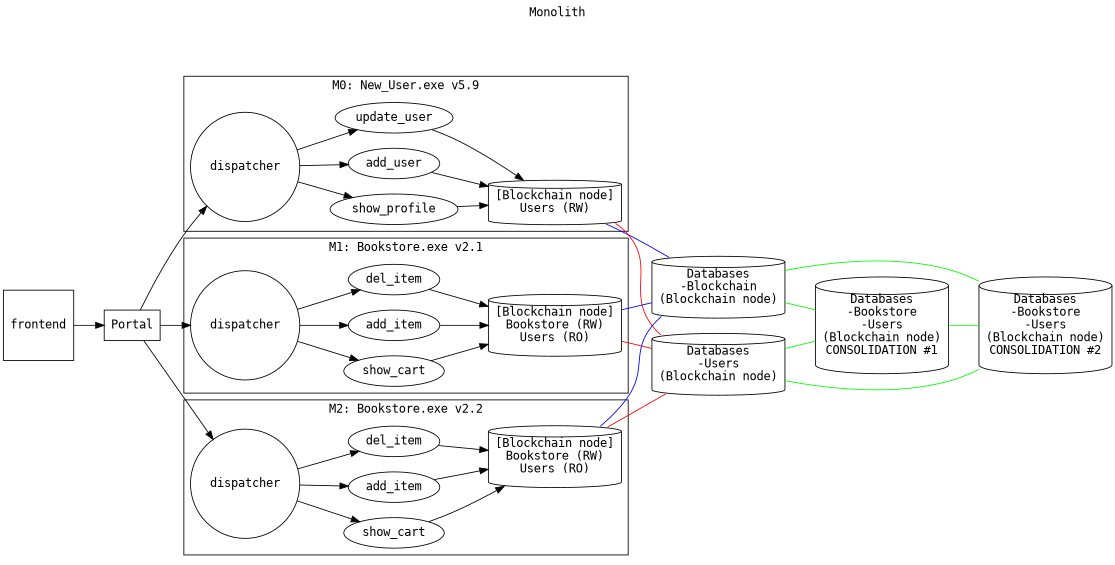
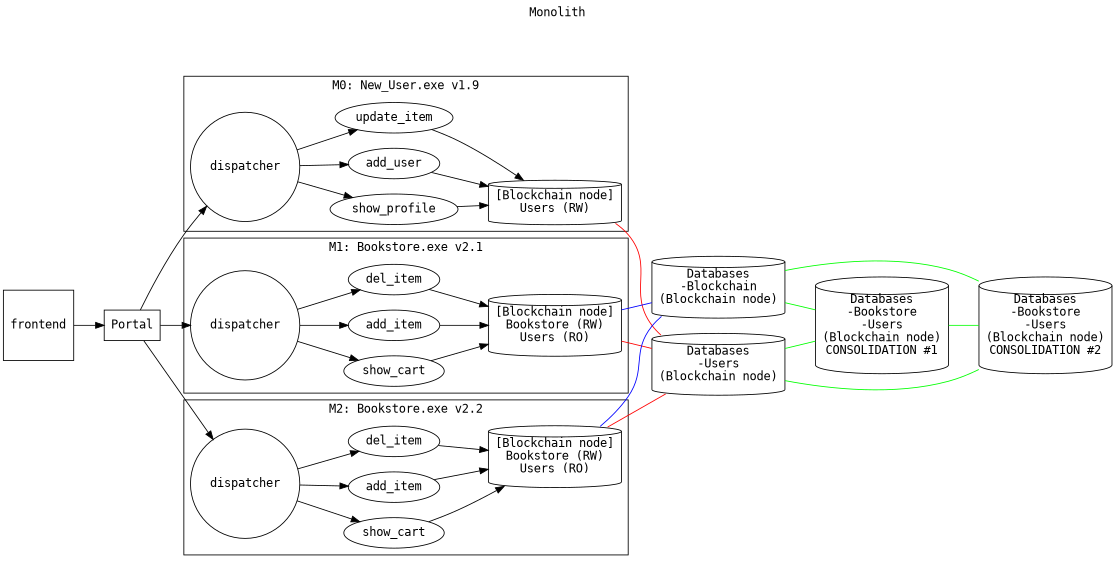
cluster "M0: New_User.exe v5.9": label "M0: New_User.exe v5.9" -> "M0: New_User.exe v1.9"
node "update_user": label "update_user" -> "update_item"
edge "[Blockchain node] Users (RW)" -- "Databases -Blockchain (Blockchain node)": removed
